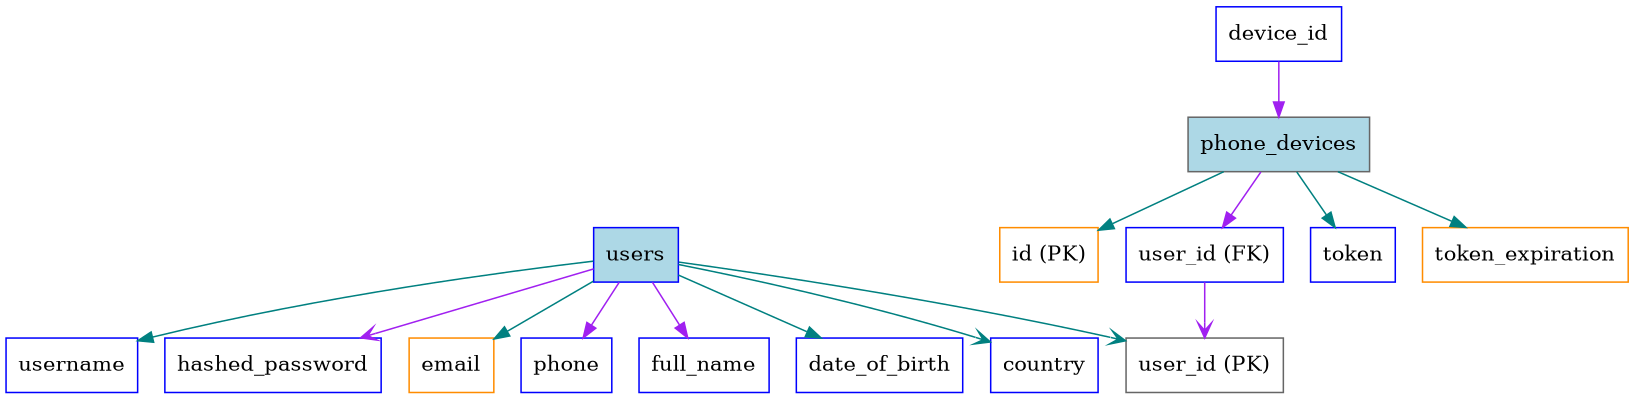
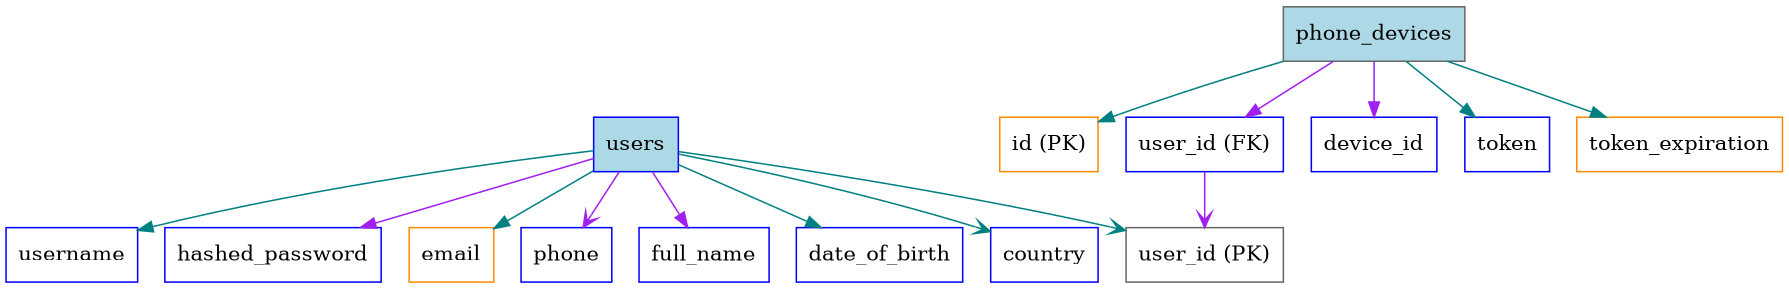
edge "device_id" -> "phone_devices": reversed
edge "users" -> "hashed_password": arrowhead vee -> normal
edge "users" -> "phone": arrowhead normal -> vee
